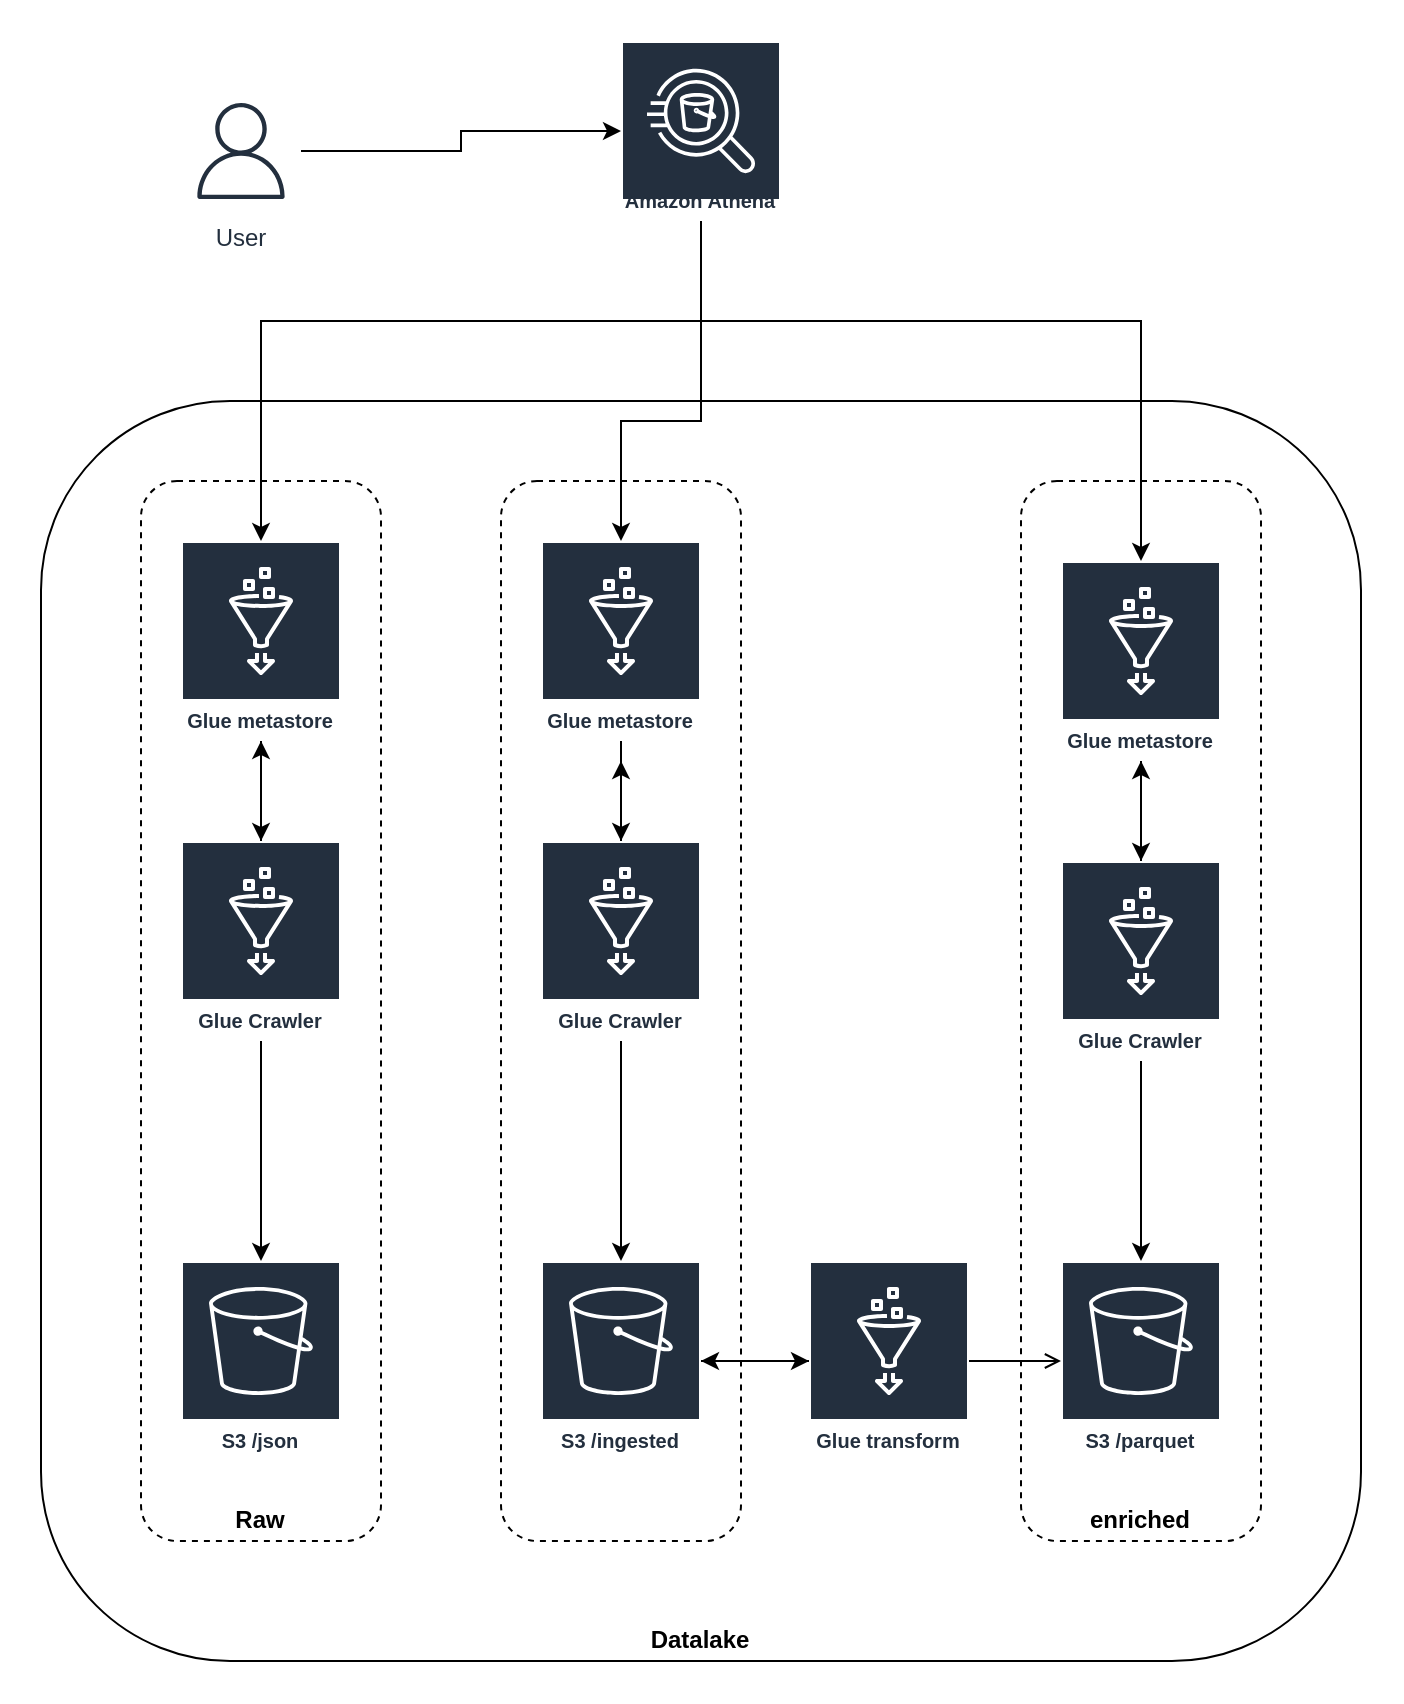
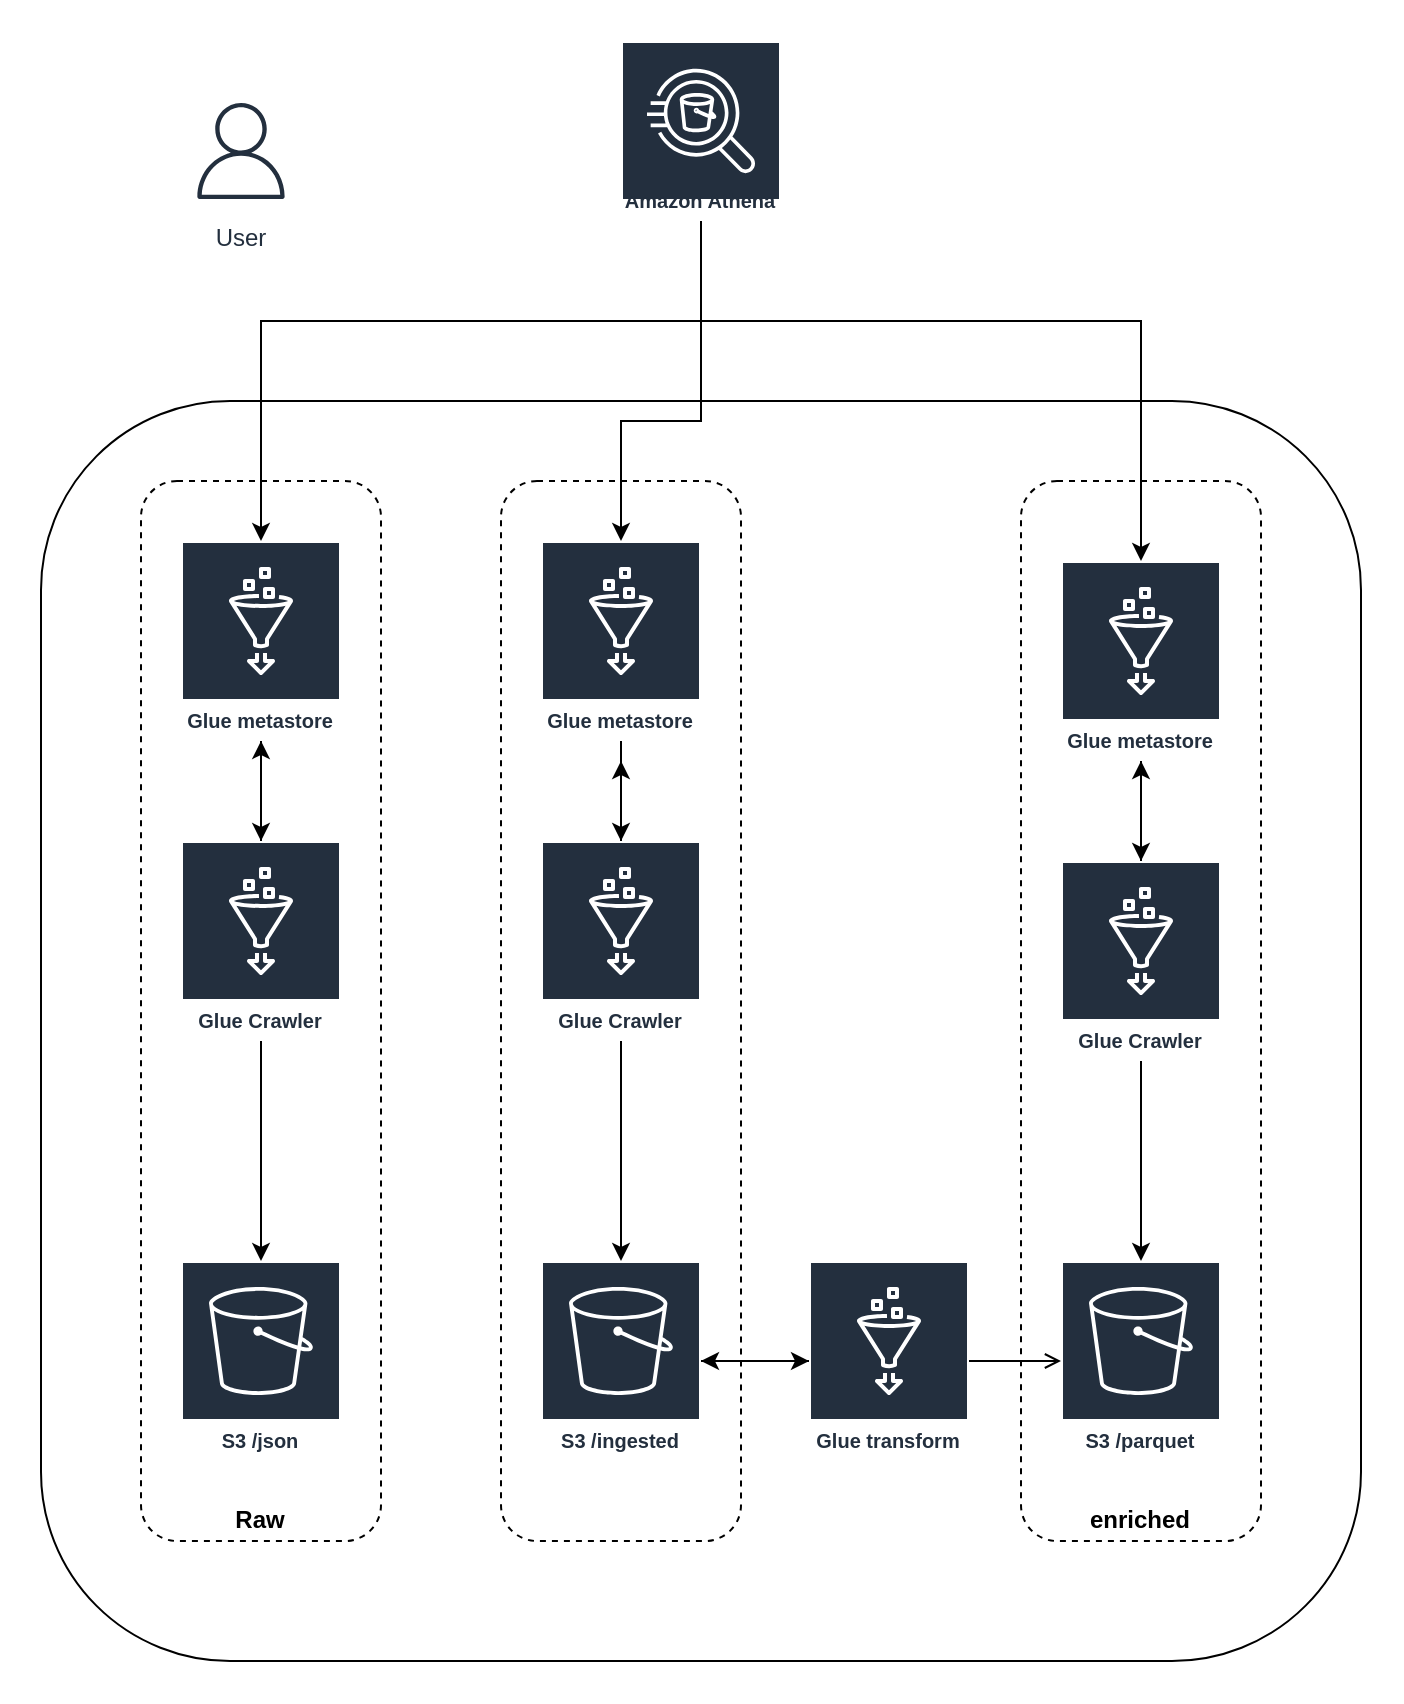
edge "User" -> "Amazon Athena": removed
node "Datalake": removed
